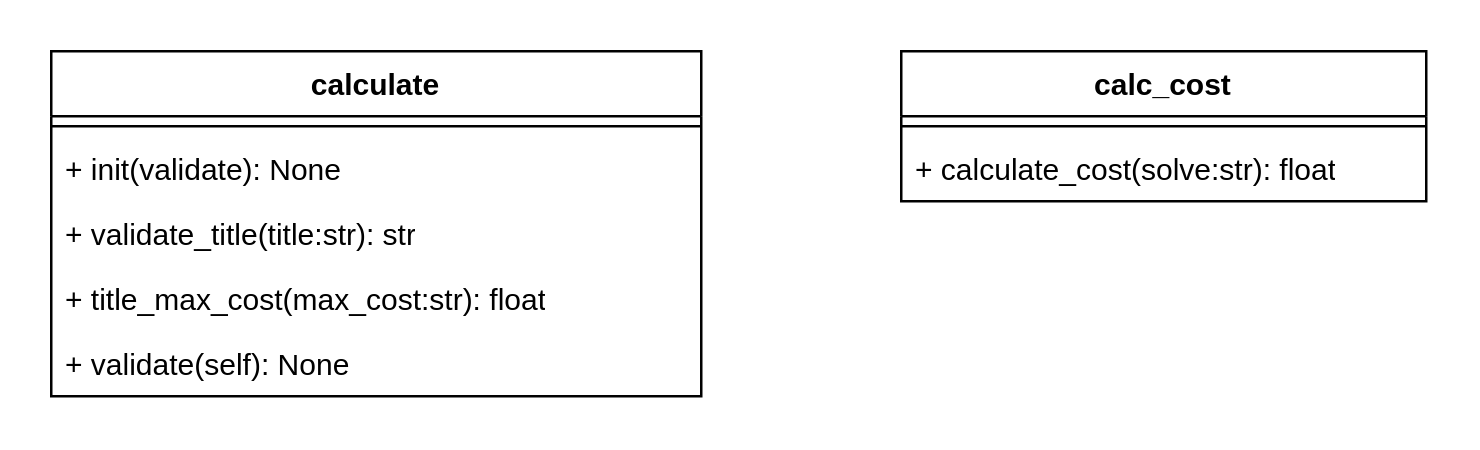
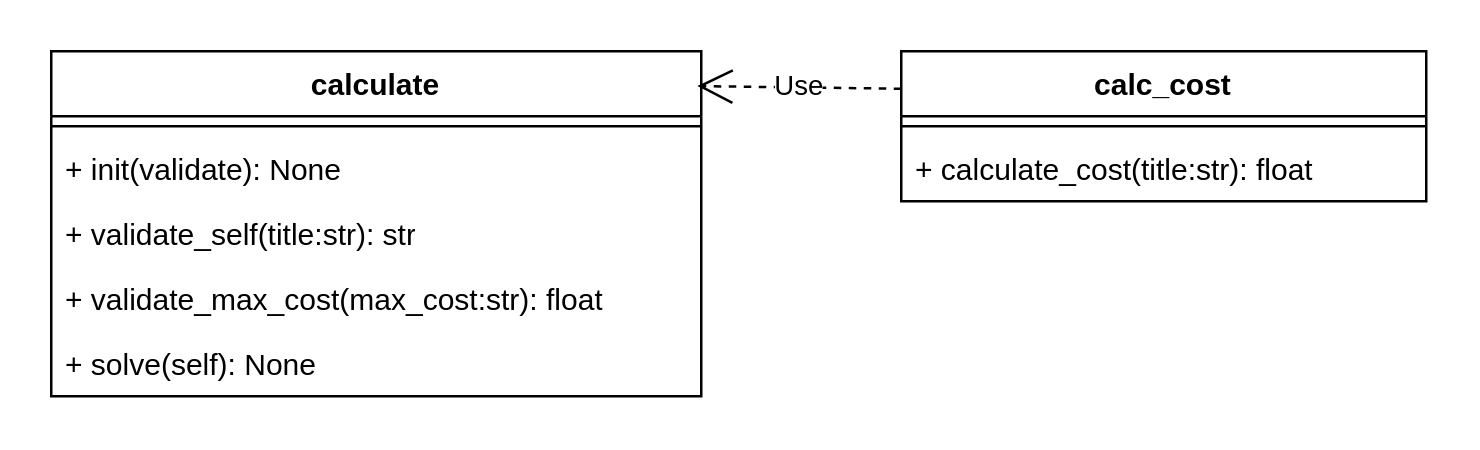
edge "calc_cost" -> "calculate": added, label "Use"
node "+ calculate_cost(solve:str): float": label "+ calculate_cost(solve:str): float" -> "+ calculate_cost(title:str): float"
node "+ validate_title(title:str): str": label "+ validate_title(title:str): str" -> "+ validate_self(title:str): str"
node "+ title_max_cost(max_cost:str): float": label "+ title_max_cost(max_cost:str): float" -> "+ validate_max_cost(max_cost:str): float"
node "+ validate(self): None": label "+ validate(self): None" -> "+ solve(self): None"
